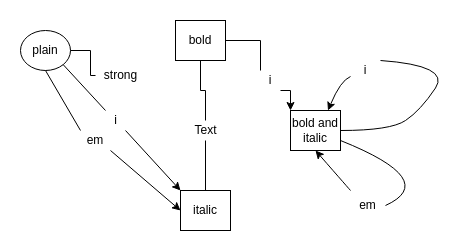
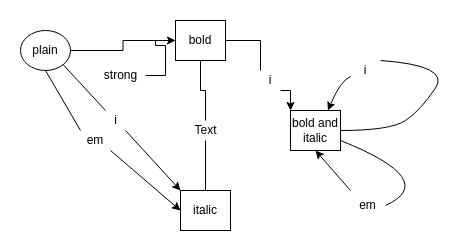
edge "plain" -- "strong": now "plain" -- "bold"
edge "strong" -> "bold": added
